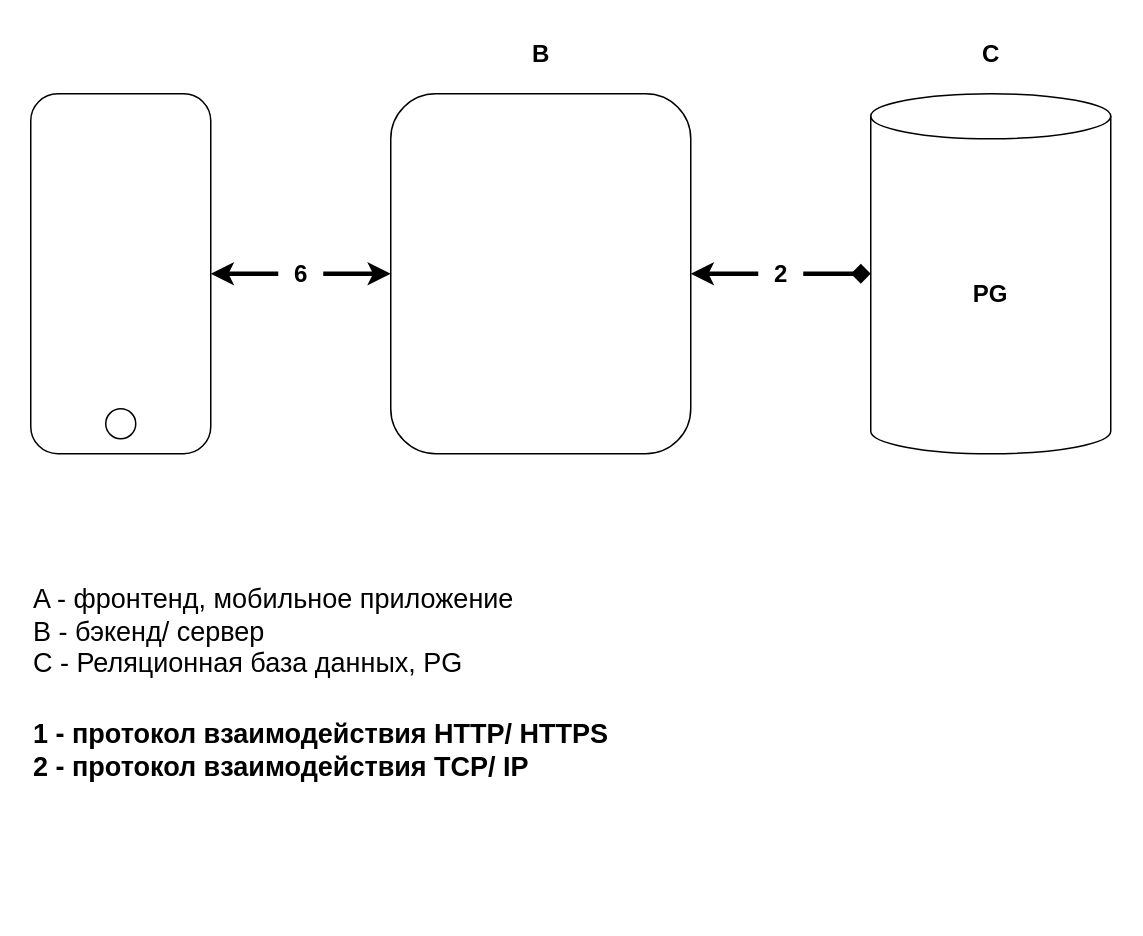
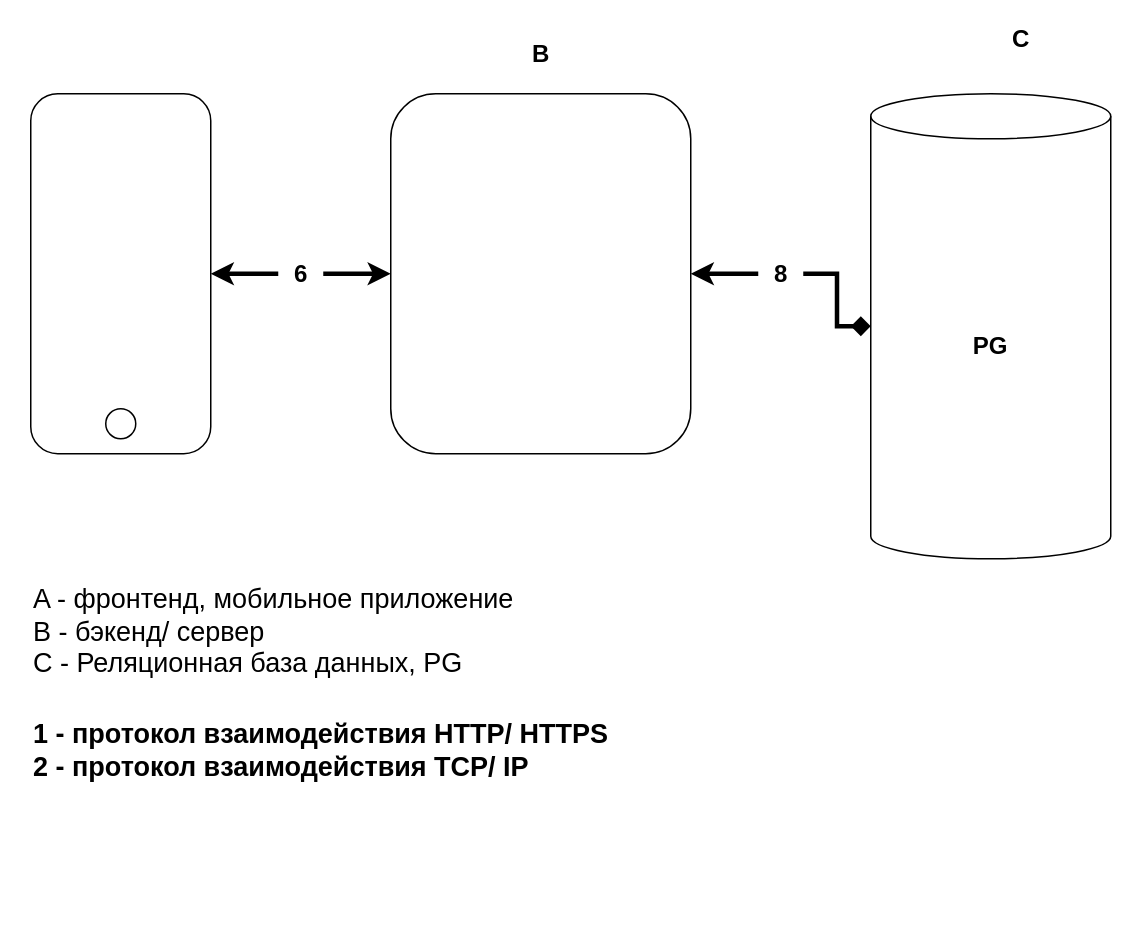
node "C": moved (991, 53) -> (1021, 38)
node "2": label "2" -> "8"
node "PG": size 240x360 -> 240x465
